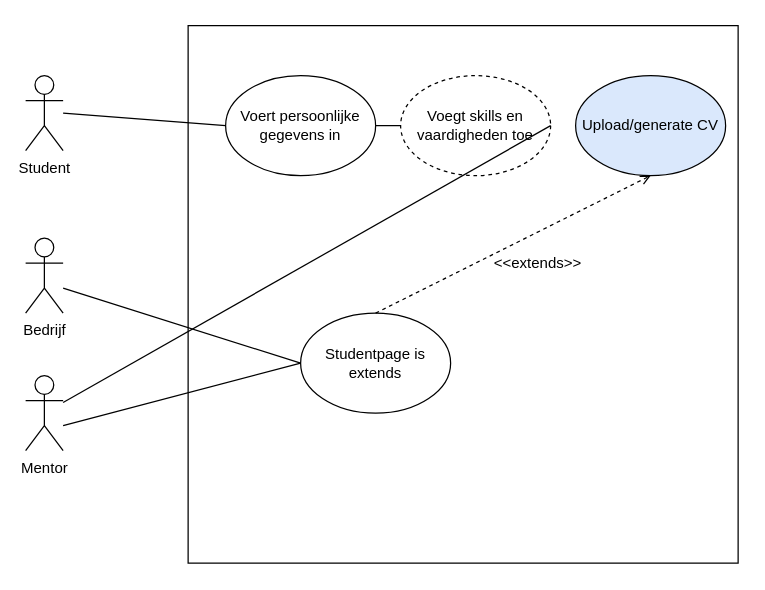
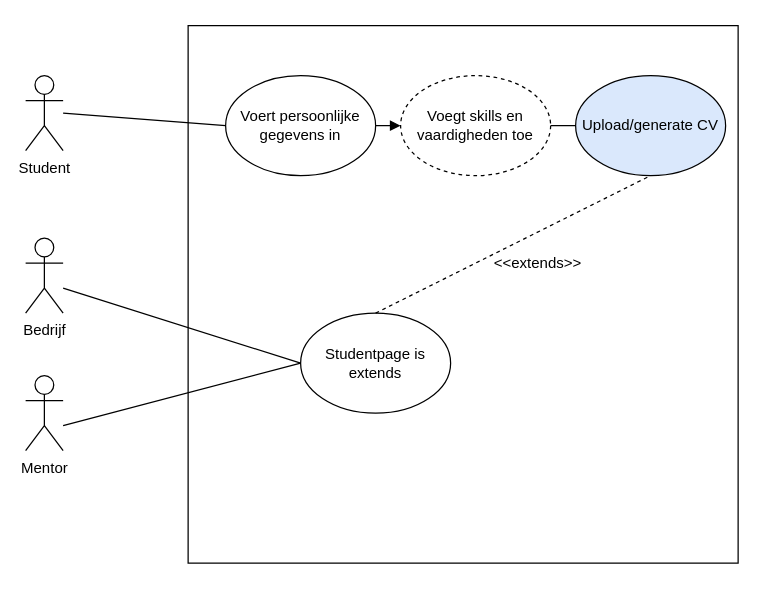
edge "Voert persoonlijke gegevens in" -- "Voegt skills en vaardigheden toe": arrowhead none -> block
edge "Studentpage is extends" -> "Upload/generate CV": arrowhead open -> none
edge "Voegt skills en vaardigheden toe" -- "Mentor": now "Voegt skills en vaardigheden toe" -- "Upload/generate CV"
